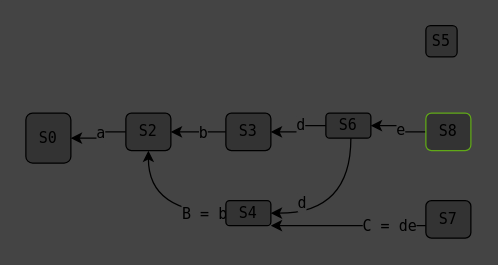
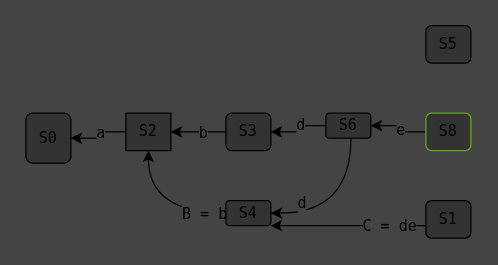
node "S5": size 31x31 -> 45x38
node "S2": shape rounded rectangle -> rectangle
node "S7": label "S7" -> "S1"
